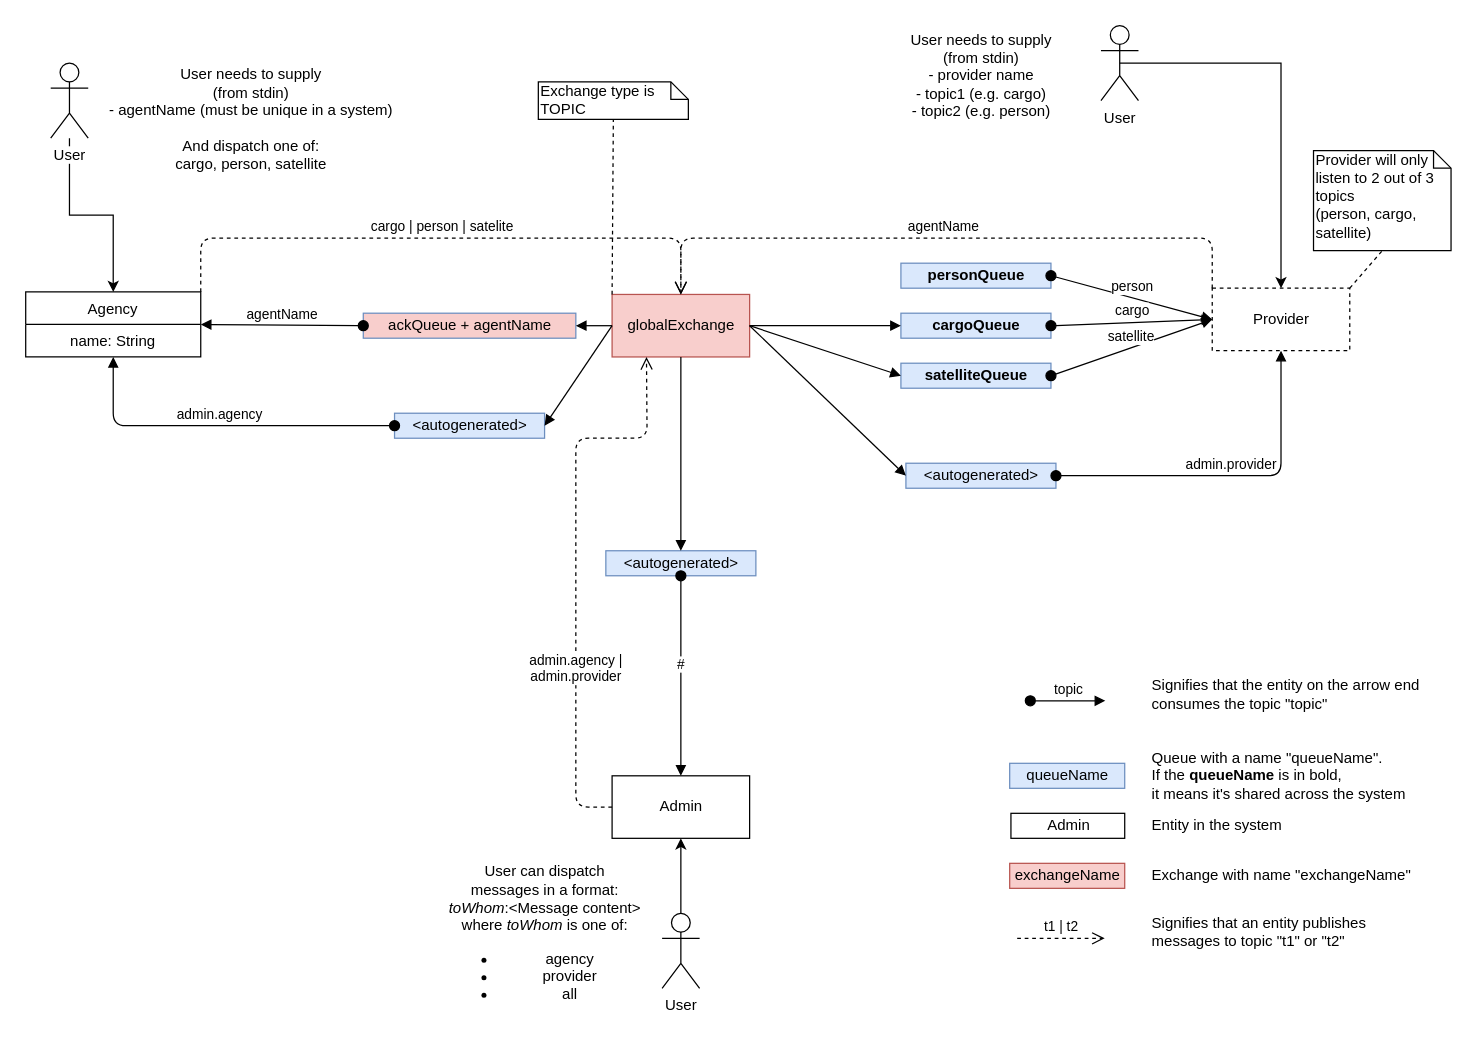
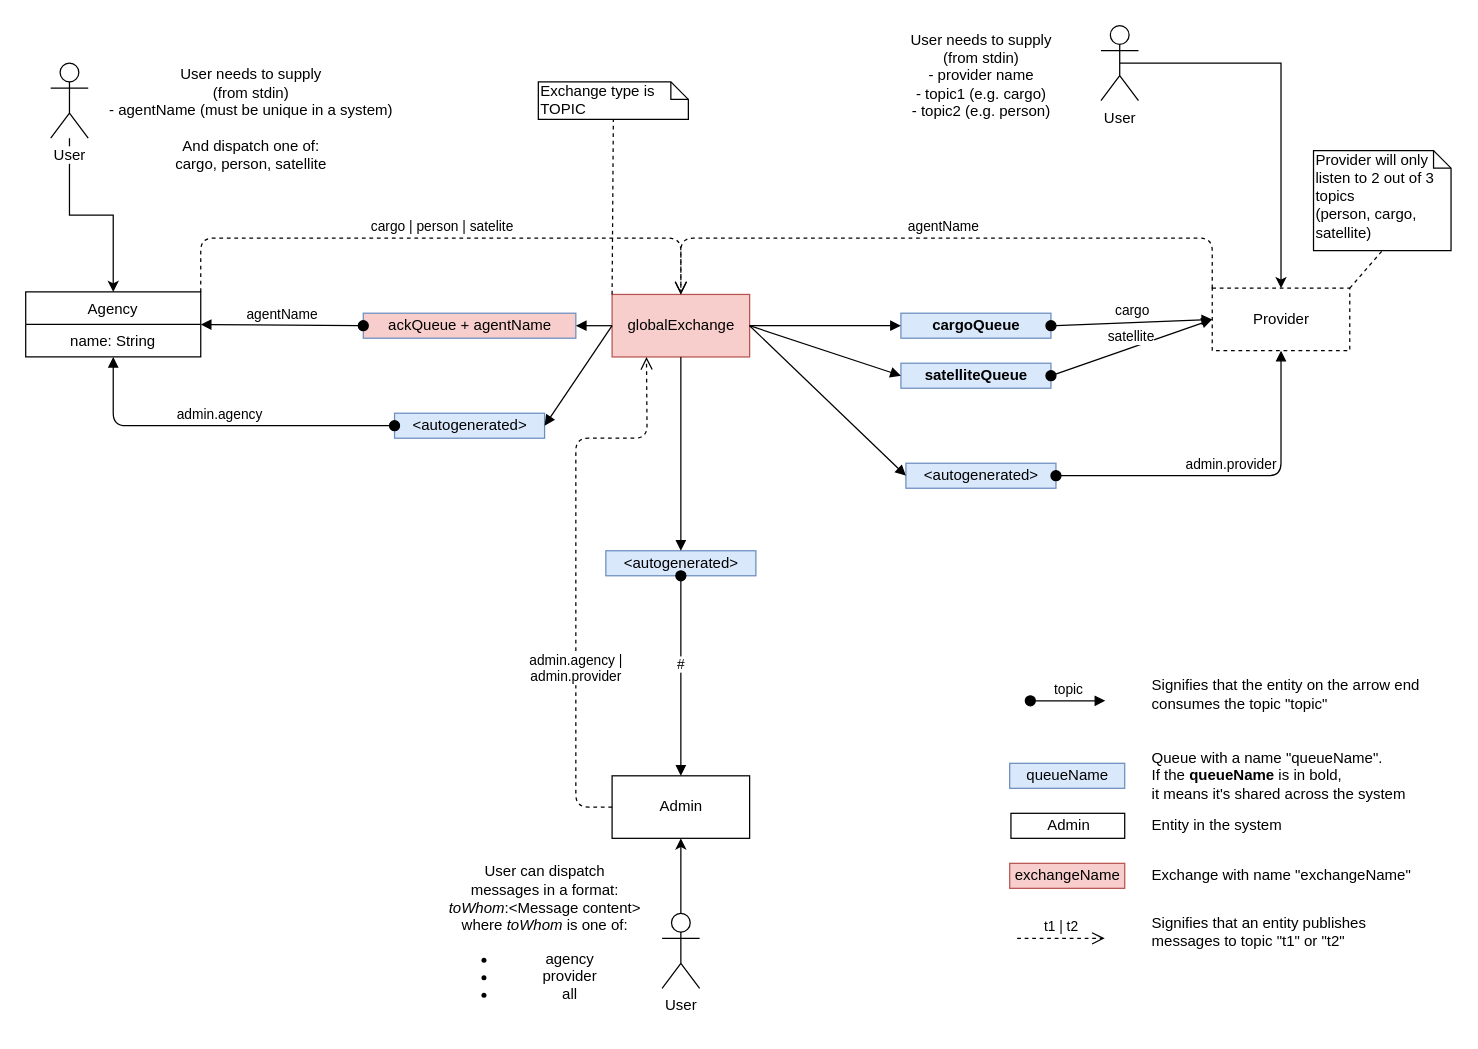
node "personQueue": removed
edge "personQueue" -- "Provider": removed, label "person"
